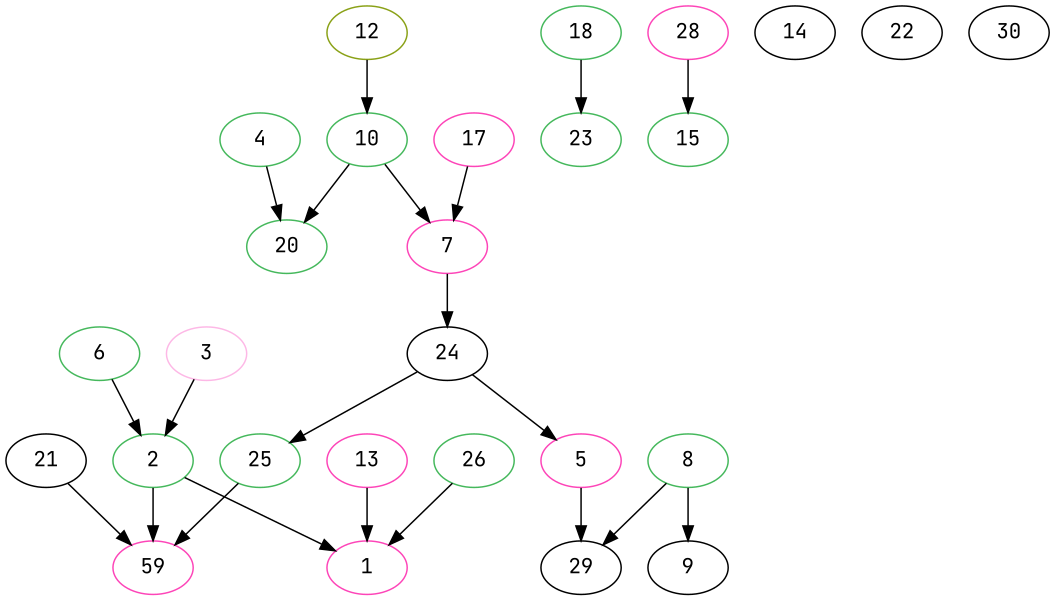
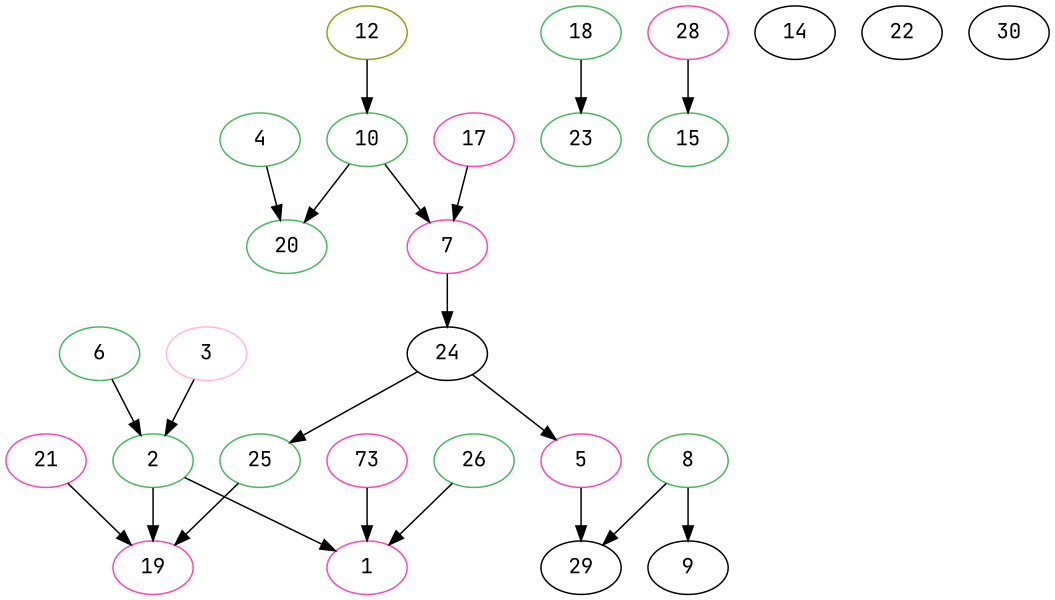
node "21": color black -> #fd45b8
node "13": label "13" -> "73"
node "59": label "59" -> "19"
